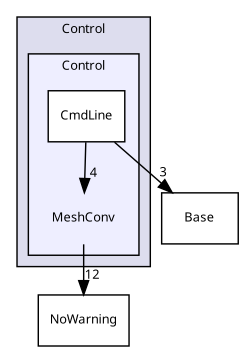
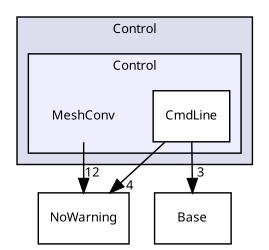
edge "CmdLine" -> "MeshConv": now "CmdLine" -> "NoWarning"
